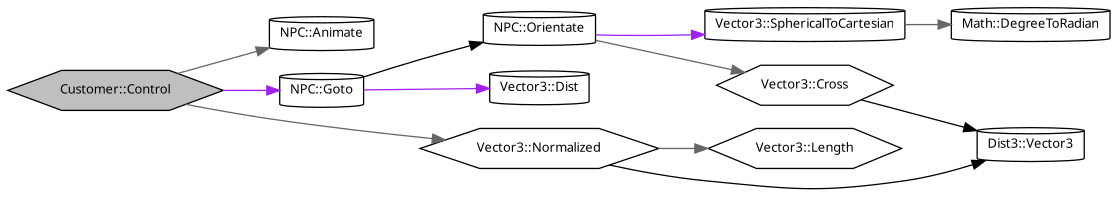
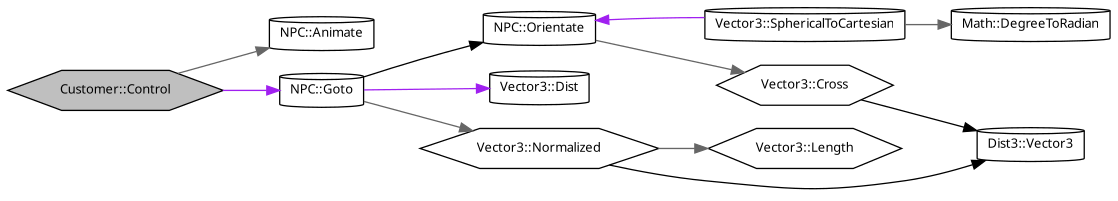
edge "NPC::Orientate" -> "Vector3::SphericalToCartesian": reversed
edge "Customer::Control" -> "Vector3::Normalized": now "NPC::Goto" -> "Vector3::Normalized"
